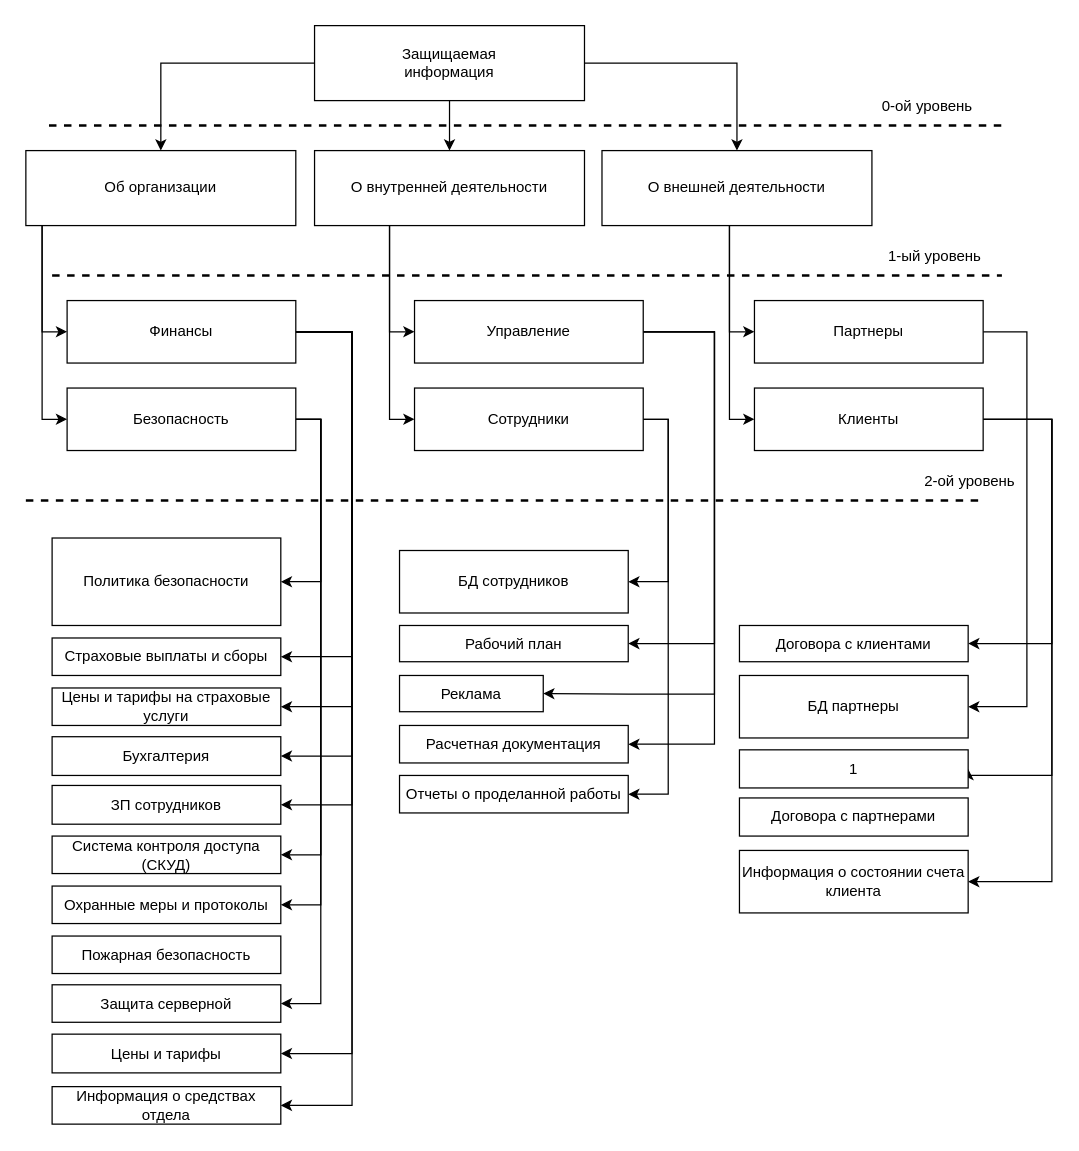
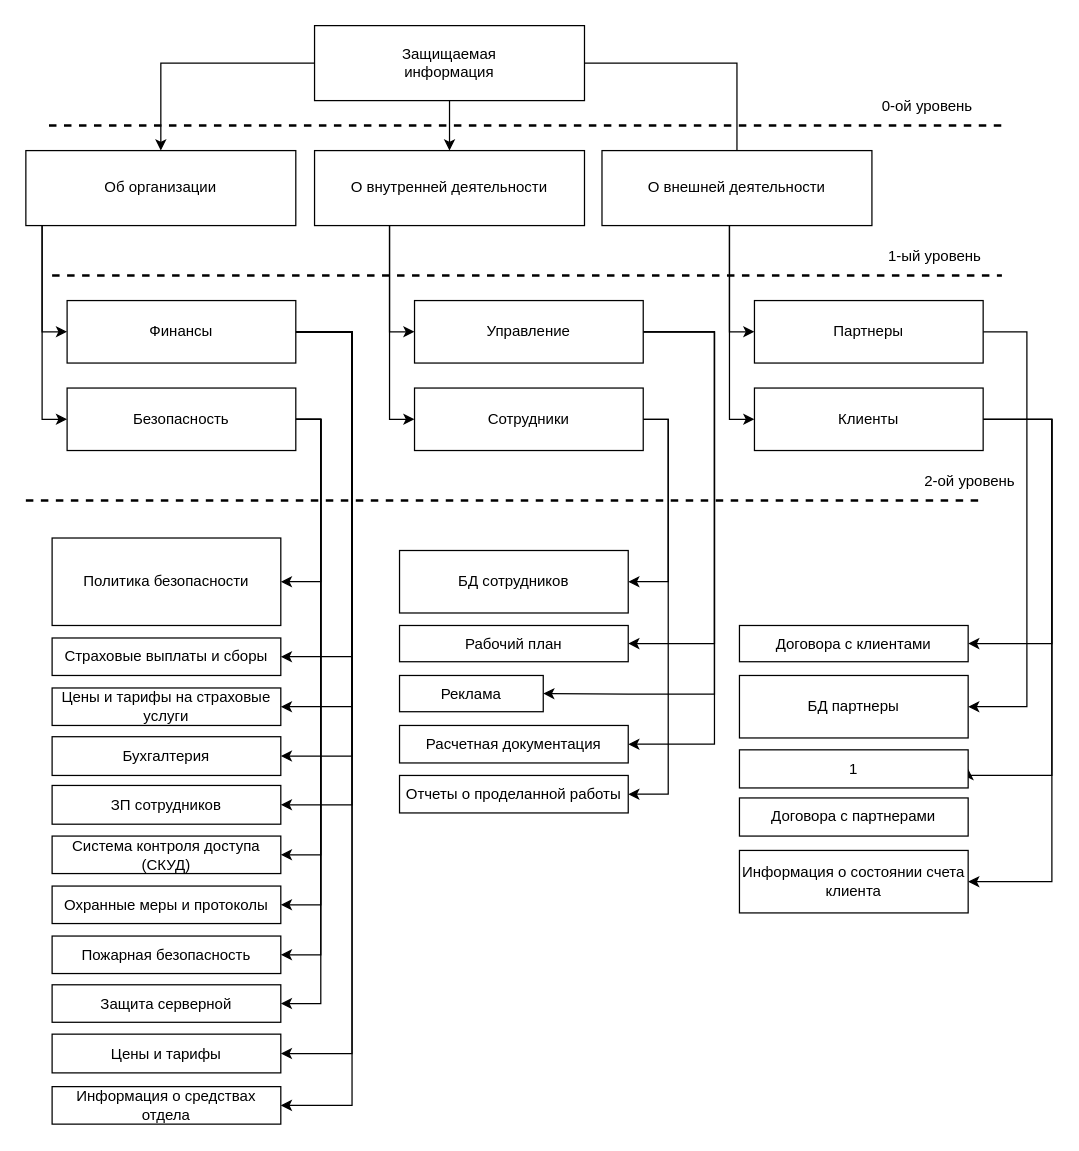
edge "Защищаемая информация" -> "О внешней деятельности": arrowhead classic -> none
edge "Безопасность" -> "Пожарная безопасность": added
